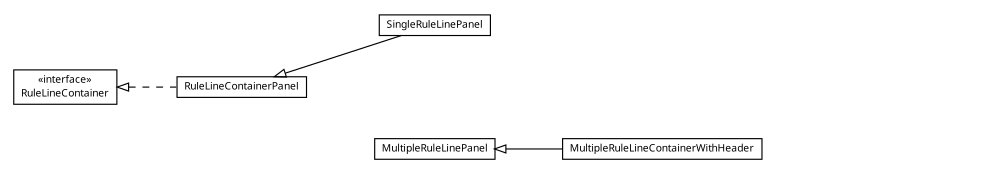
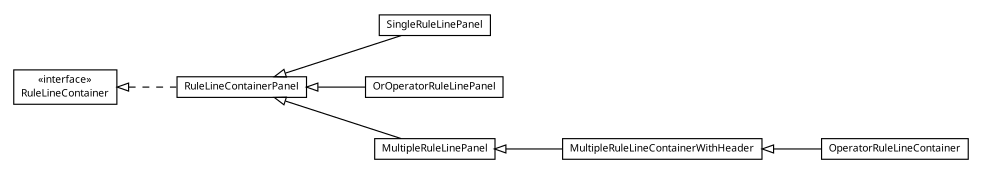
node "OrOperatorRuleLinePanel": added
edge "MultipleRuleLinePanel" -> "RuleLineContainerPanel": added
node "OperatorRuleLineContainer": added
